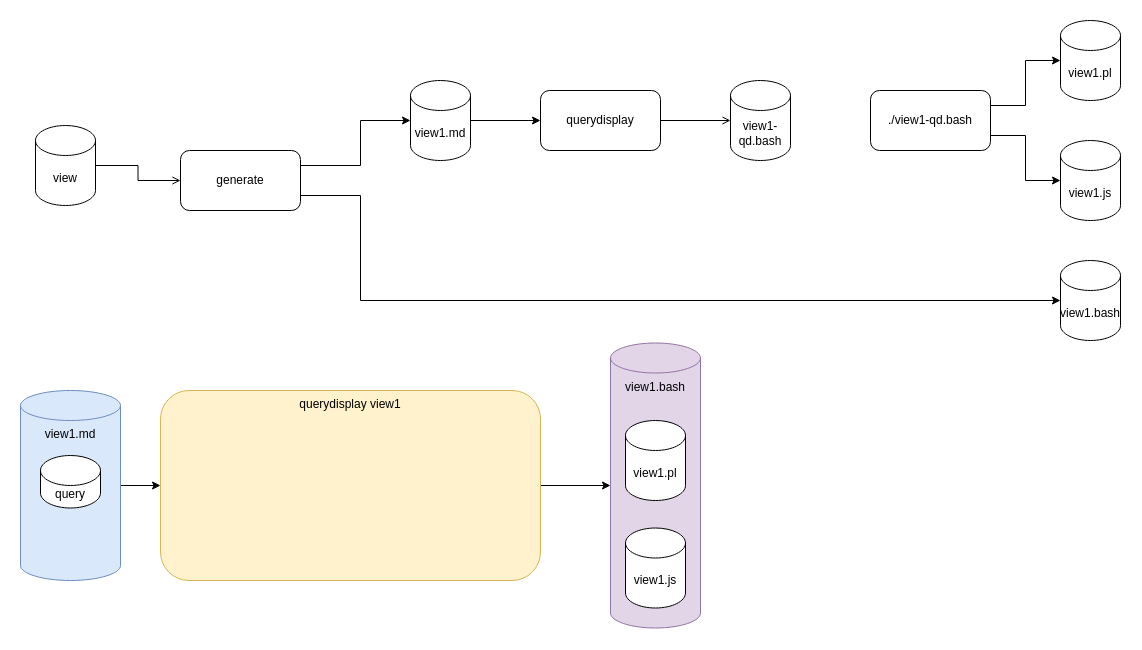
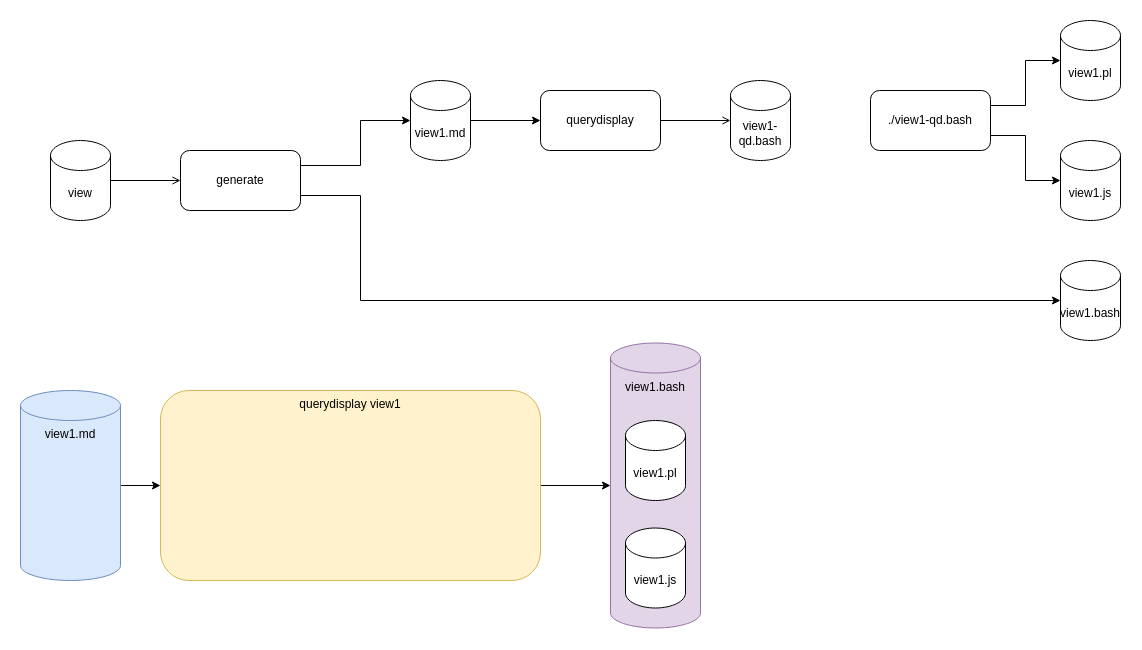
node "view": moved (66, 166) -> (81, 181)
node "query": removed
